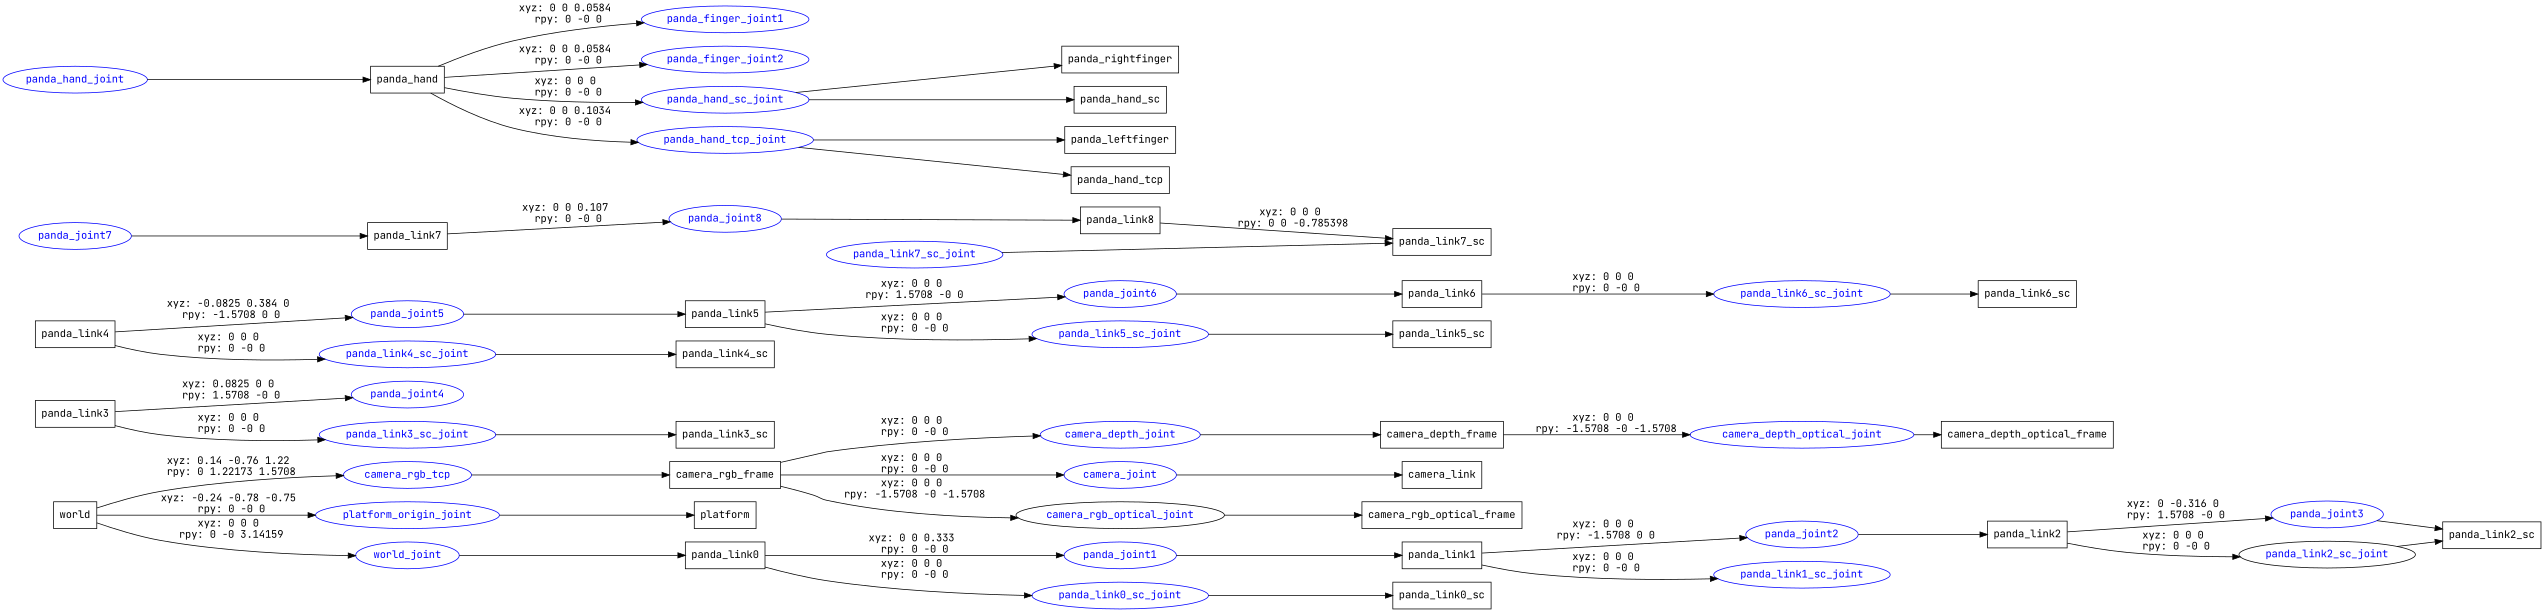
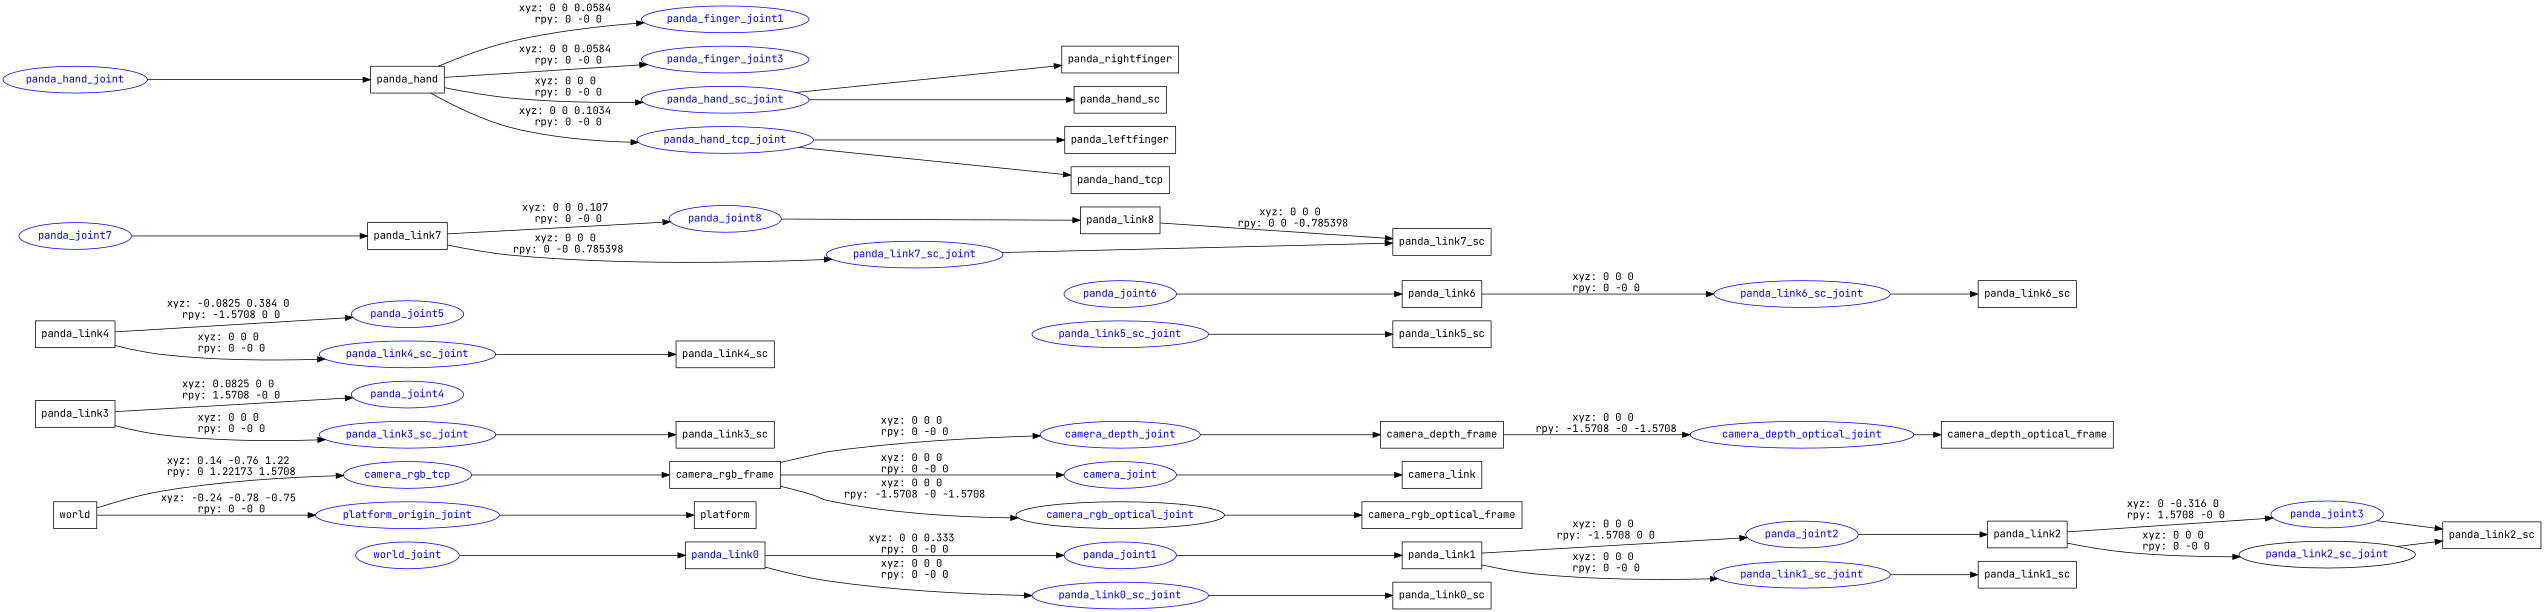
node "panda_finger_joint2": label "panda_finger_joint2" -> "panda_finger_joint3"
edge "panda_link7" -> "panda_link7_sc_joint": added, label "xyz: 0 0 0 rpy: 0 -0 0.785398"
node "panda_link5": removed
edge "world" -> "world_joint": removed, label "xyz: 0 0 0 rpy: 0 -0 3.14159"
node "panda_link0": fontcolor black -> blue
node "panda_link1_sc": added
